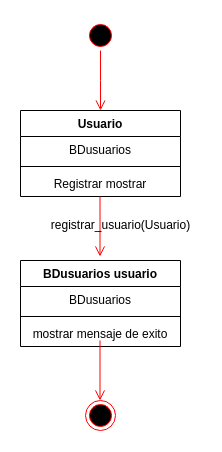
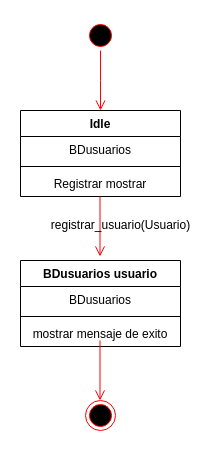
node "Usuario": label "Usuario" -> "Idle"
